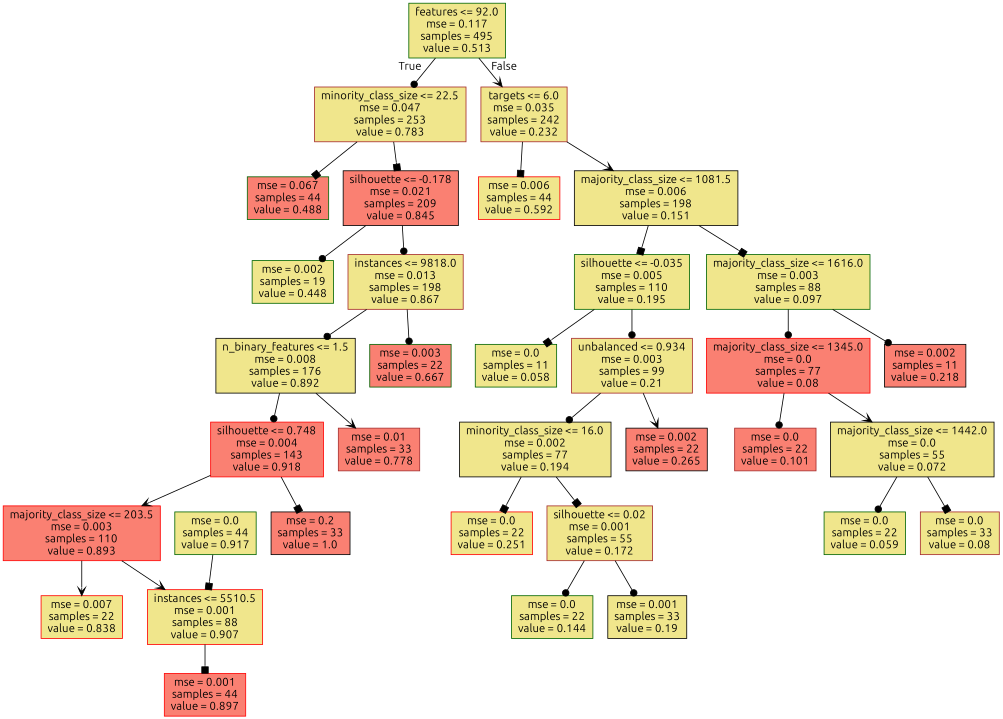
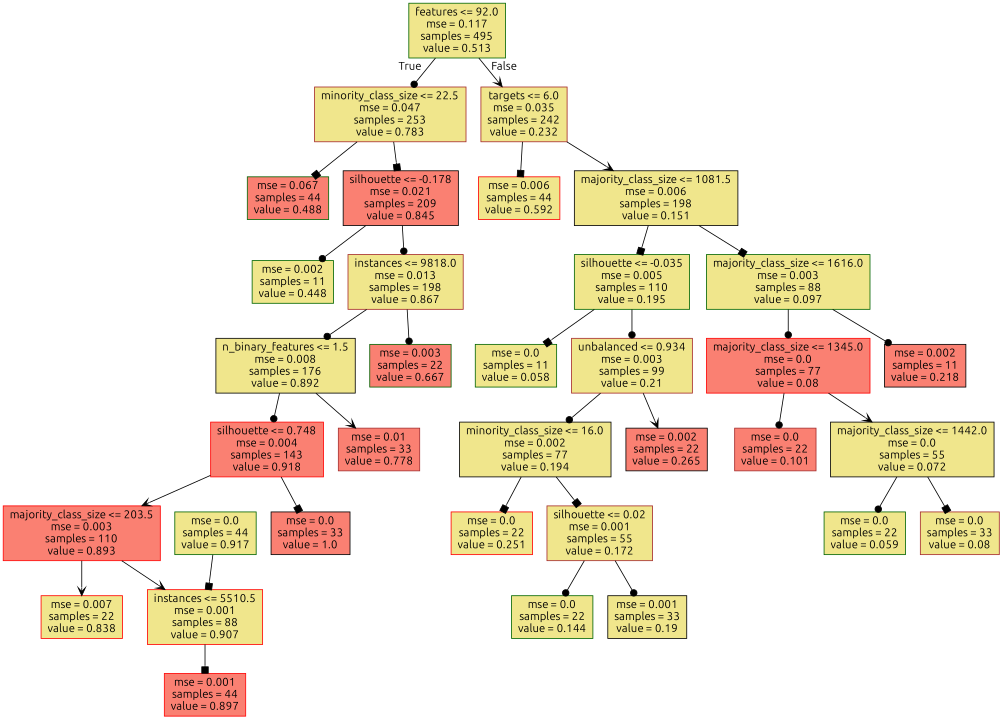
node "mse = 0.002 samples = 19 value = 0.448": label "mse = 0.002 samples = 19 value = 0.448" -> "mse = 0.002 samples = 11 value = 0.448"
node "mse = 0.2 samples = 33 value = 1.0": label "mse = 0.2 samples = 33 value = 1.0" -> "mse = 0.0 samples = 33 value = 1.0"
